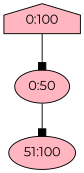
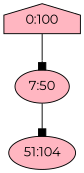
node "0:50": label "0:50" -> "7:50"
node "51:100": label "51:100" -> "51:104"
